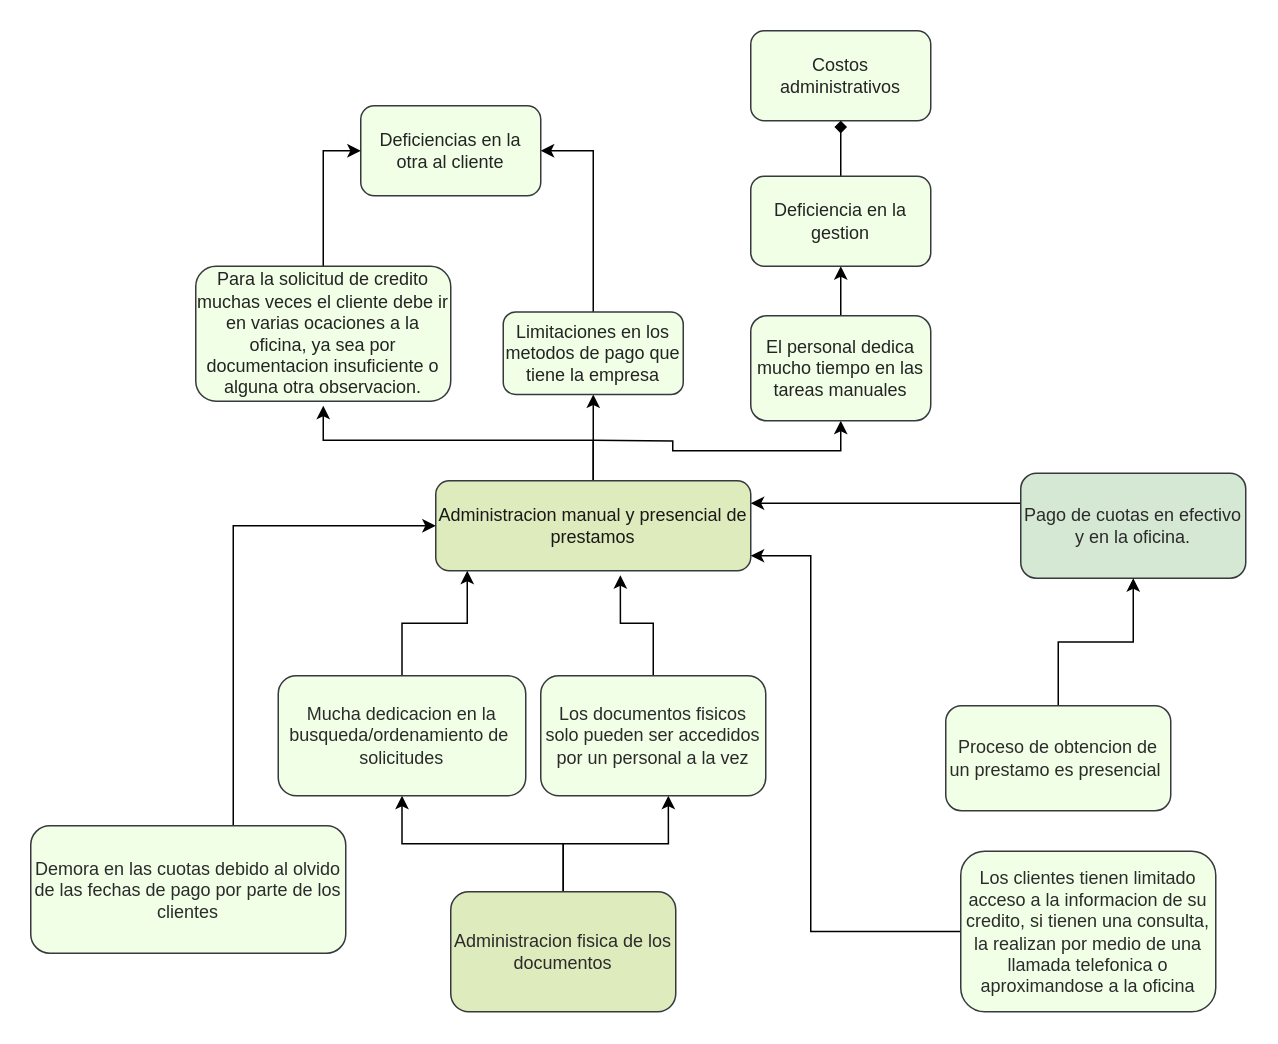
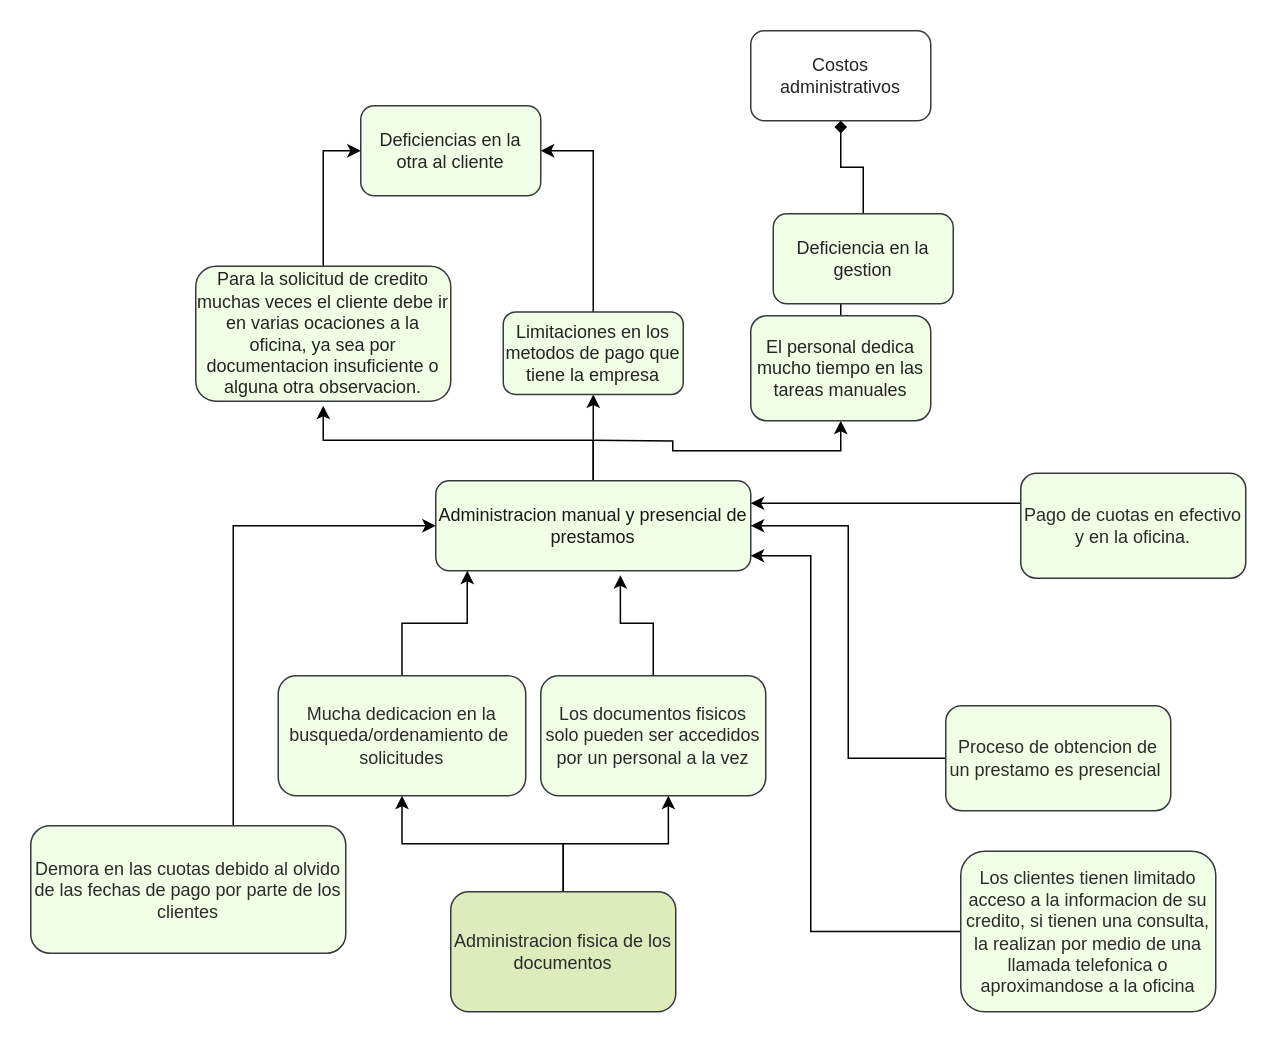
node "Costos administrativos": fillcolor #f0ffe6 -> #ffffff
node "Deficiencia en la gestion": moved (841, 221) -> (863, 259)
node "Administracion manual y presencial de prestamos": fillcolor #deebbc -> #f0ffe6
node "Pago de cuotas en efectivo y en la oficina.": fillcolor #d5e8d4 -> #f0ffe6
edge "Proceso de obtencion de un prestamo es presencial" -> "Pago de cuotas en efectivo y en la oficina.": now "Proceso de obtencion de un prestamo es presencial" -> "Administracion manual y presencial de prestamos"
